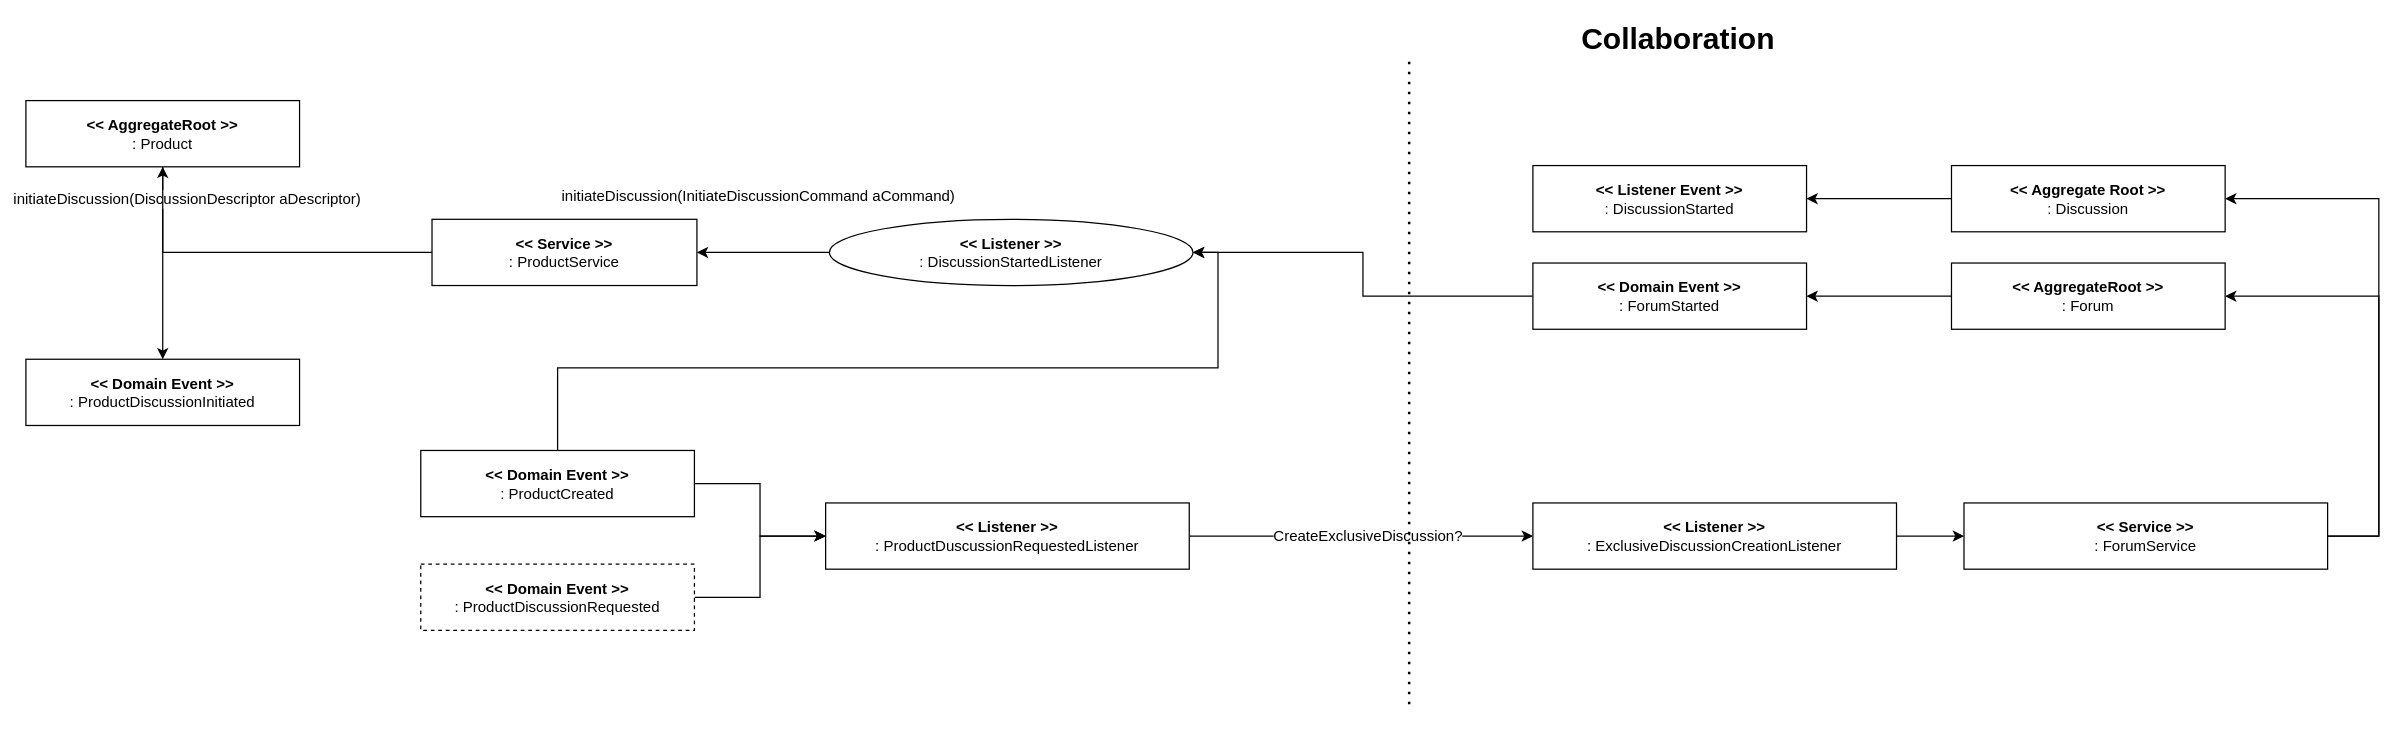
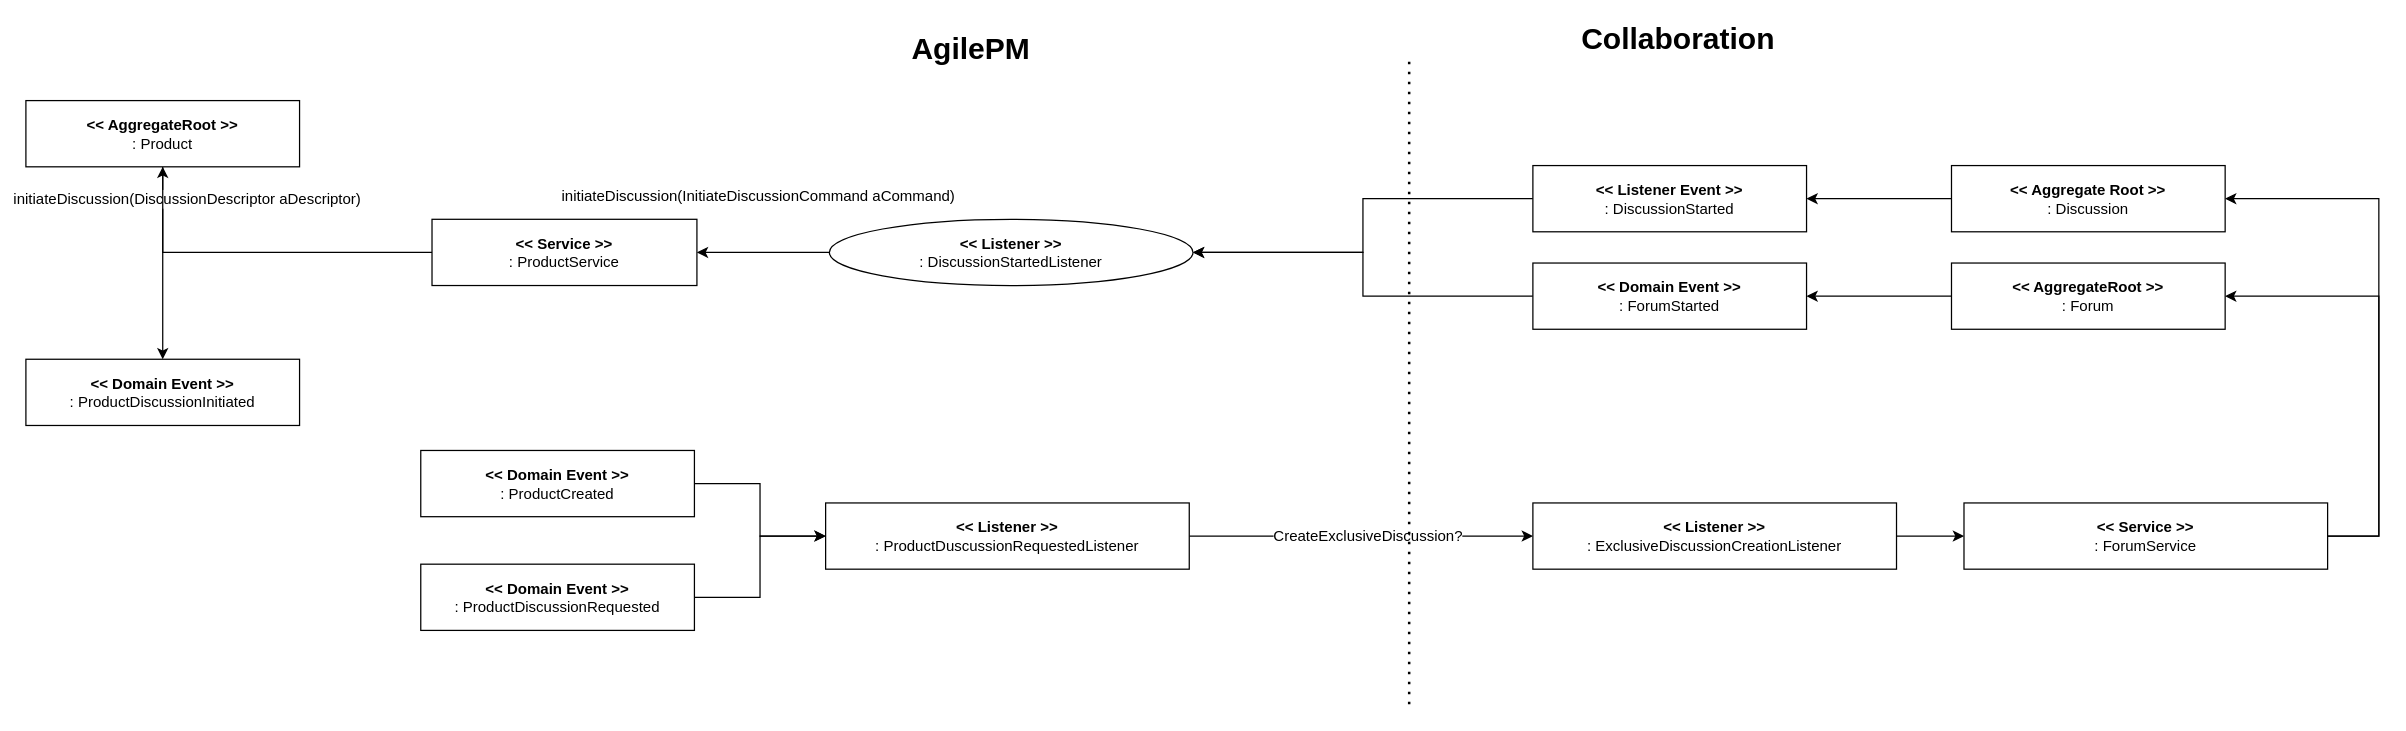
node "AgilePM": added
edge "<< Domain Event >> : ProductCreated" -> "<< Listener >> : DiscussionStartedListener": now "<< Listener Event >> : DiscussionStarted" -> "<< Listener >> : DiscussionStartedListener"
node "<< Domain Event >> : ProductDiscussionRequested": style dashed -> solid
